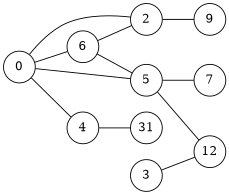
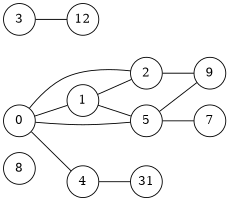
node "6": label "6" -> "1"
edge "5" -- "12": now "5" -- "9"
node "8": added
